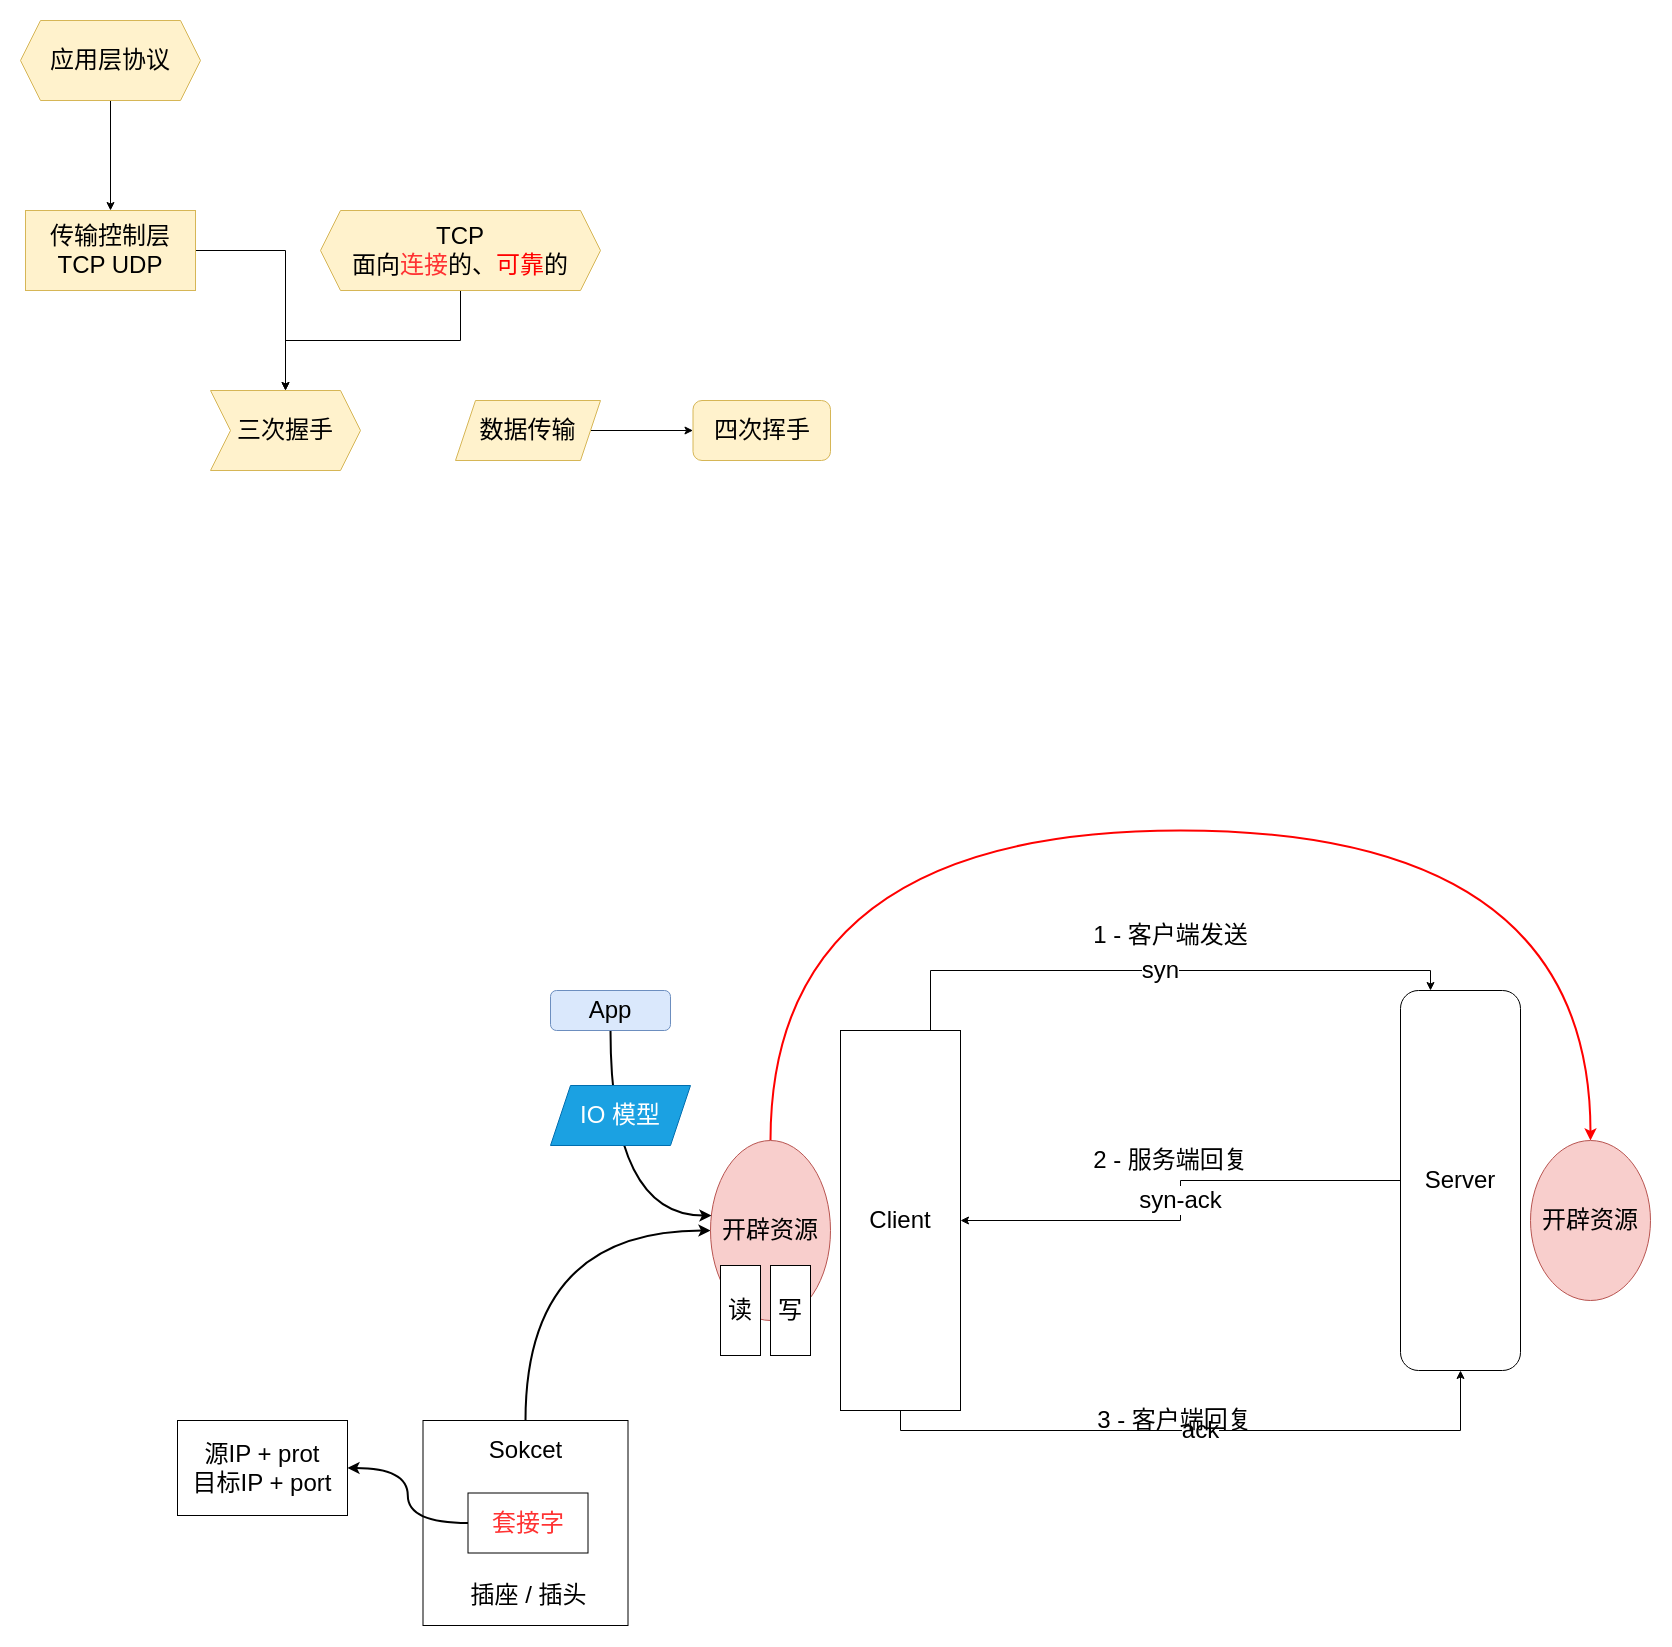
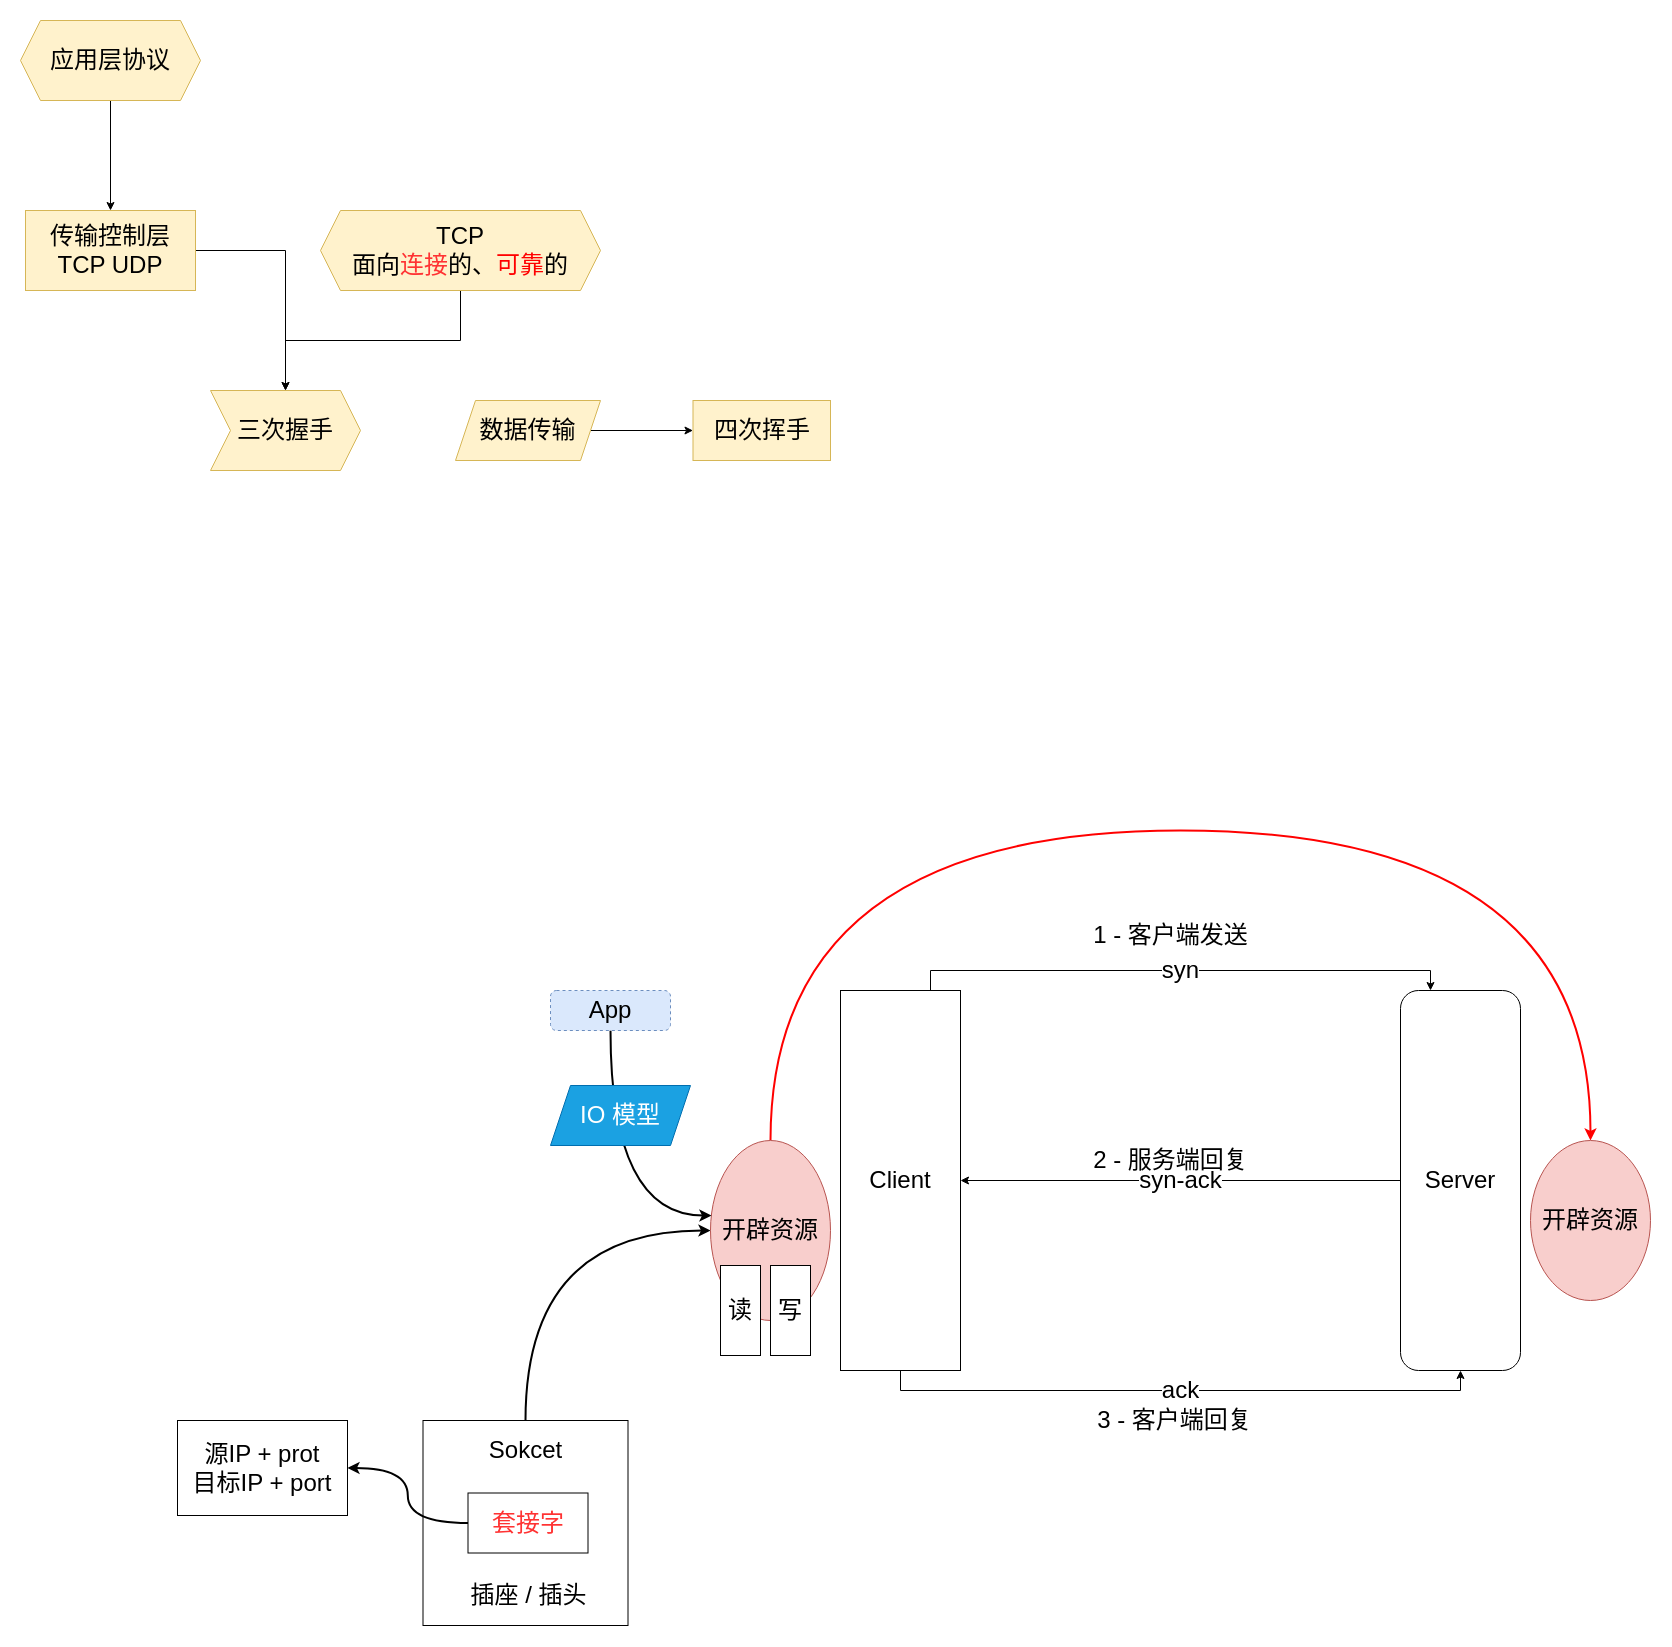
node "四次挥手": shape rounded rectangle -> rectangle
node "App": style solid -> dashed
node "Client": moved (901, 1221) -> (901, 1181)
